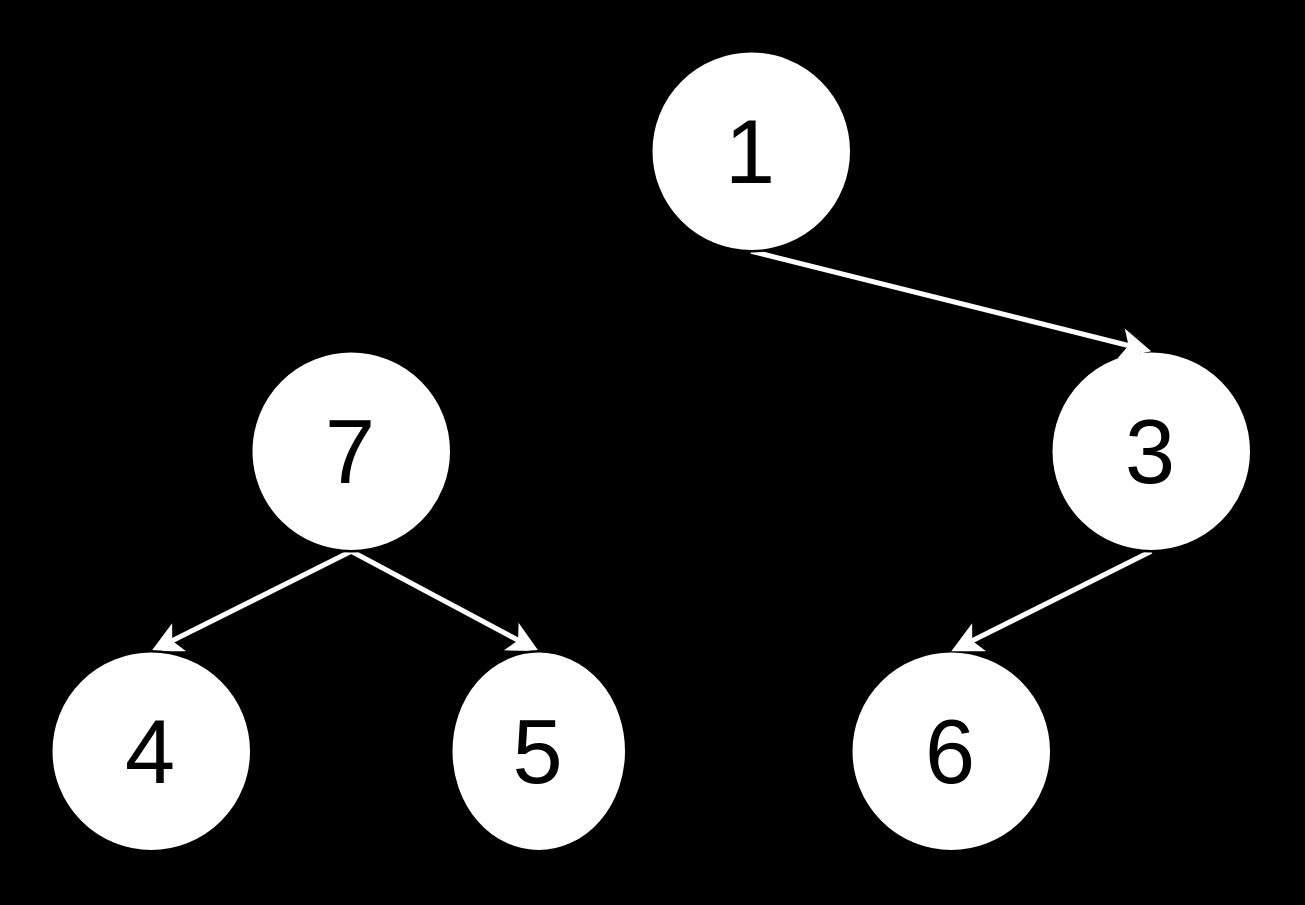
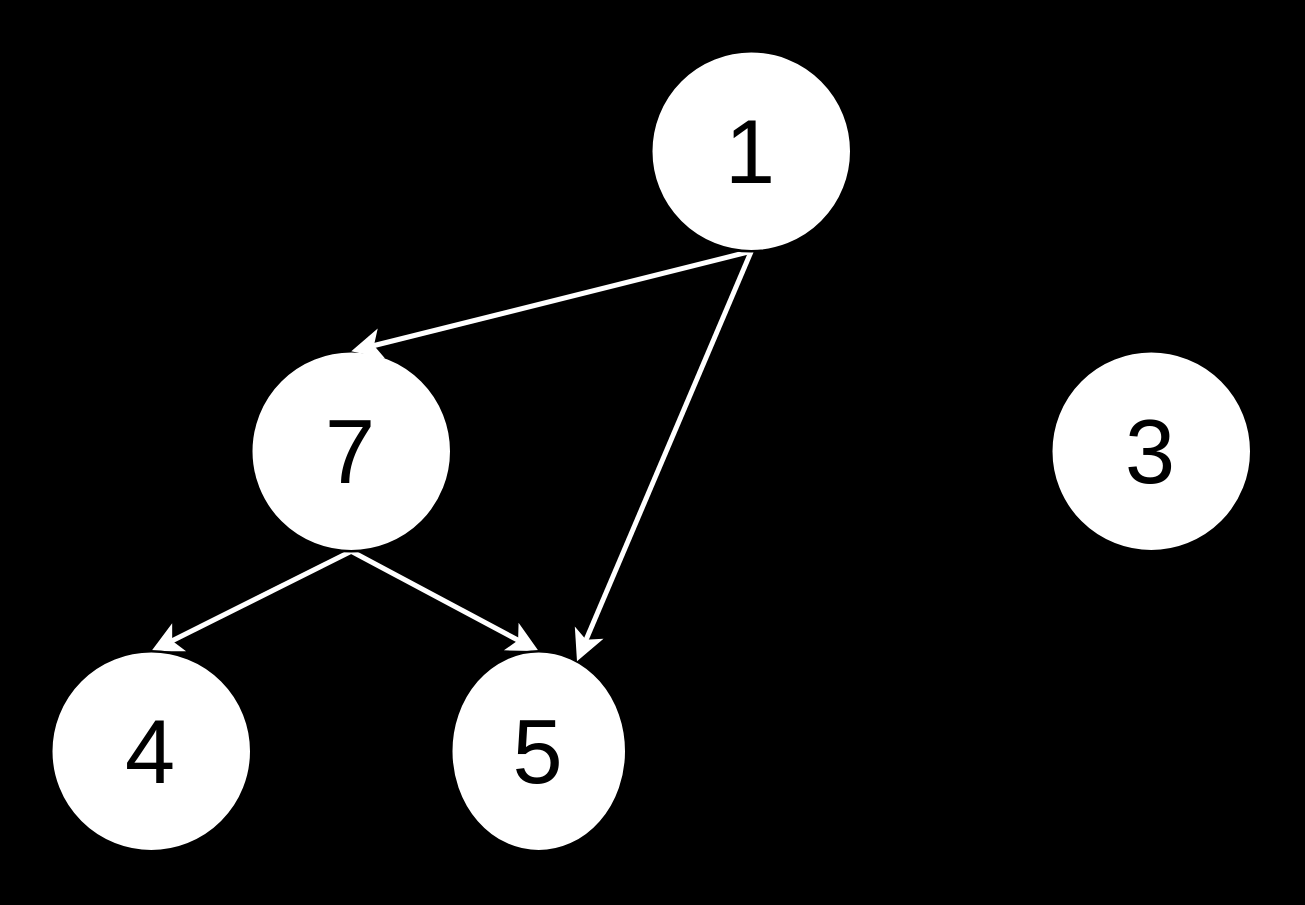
edge "1" -> "7": added
edge "1" -> "3": now "1" -> "5"
edge "3" -> "6": removed
node "6": removed
